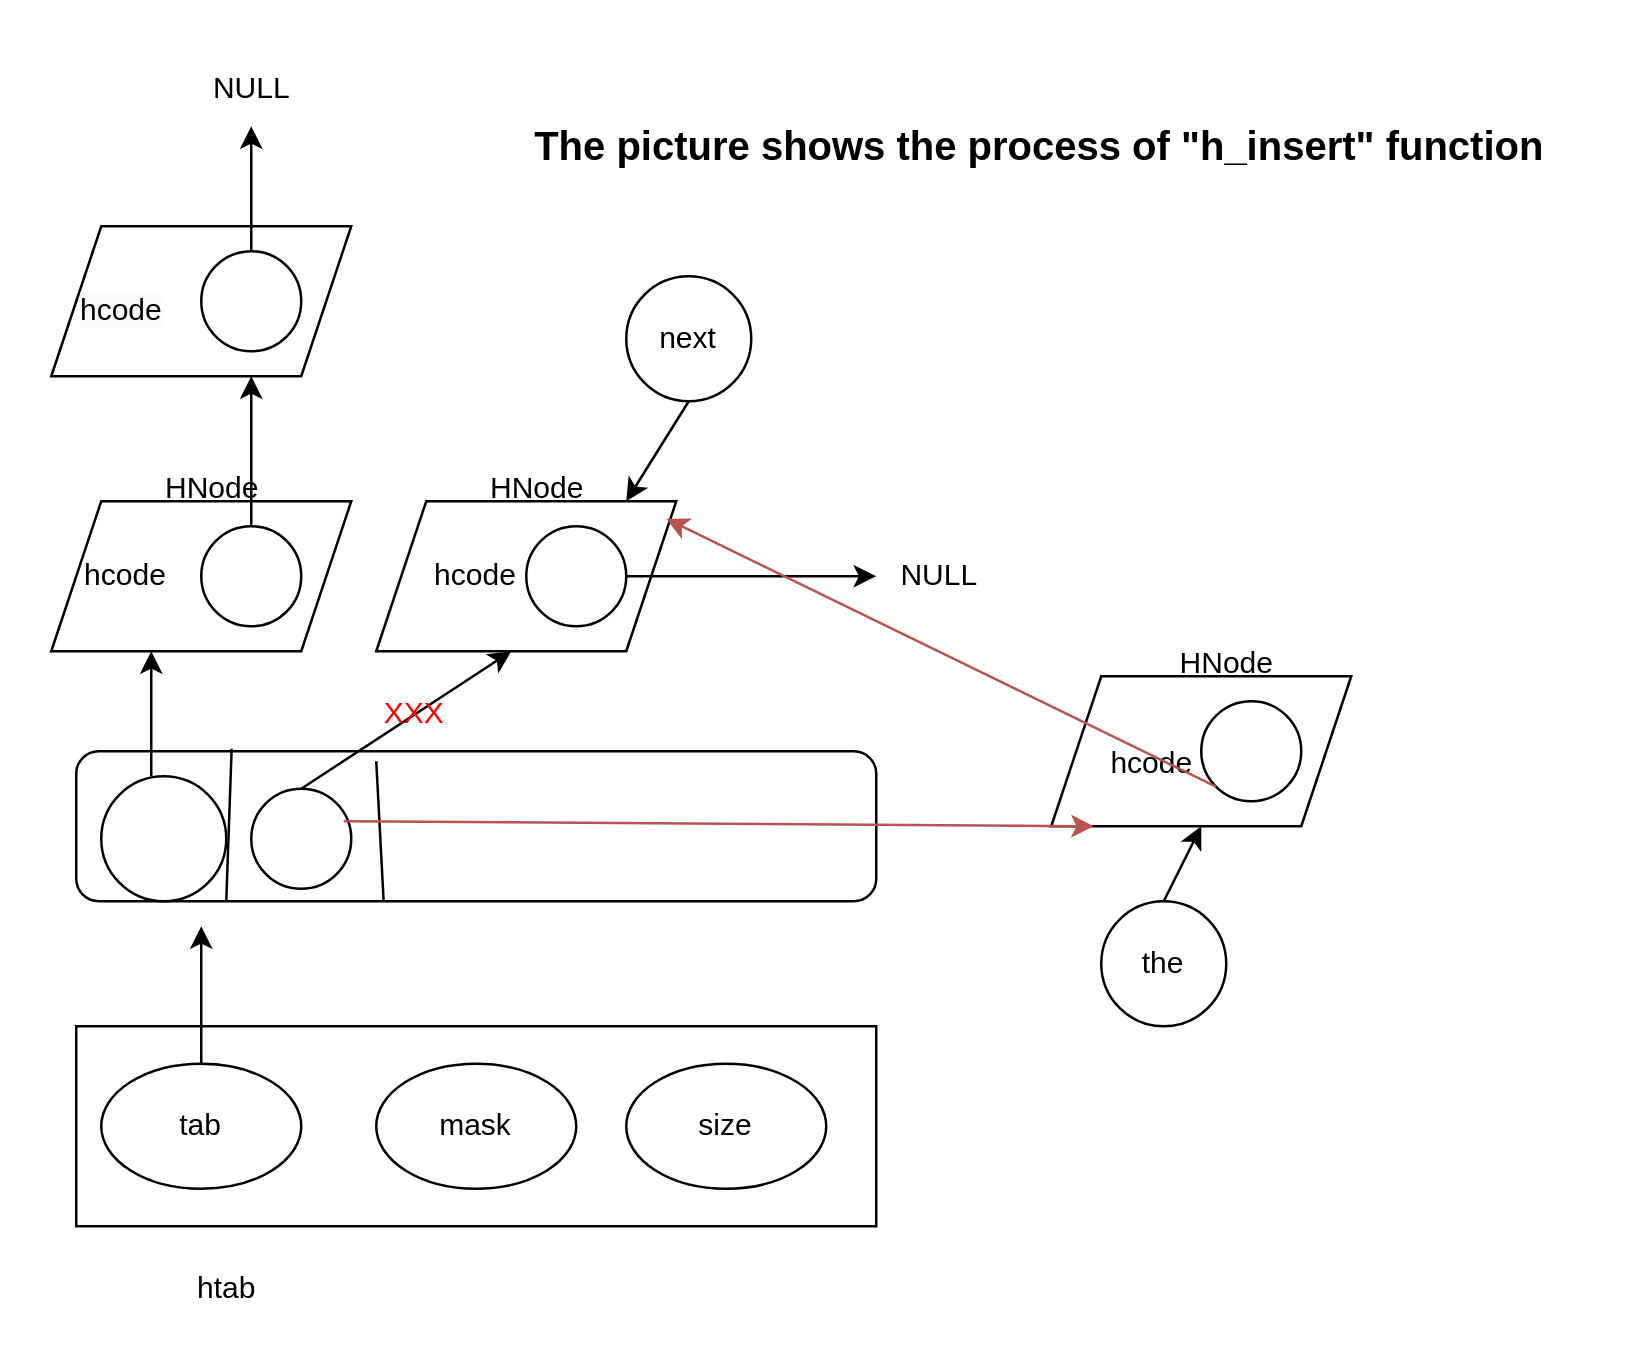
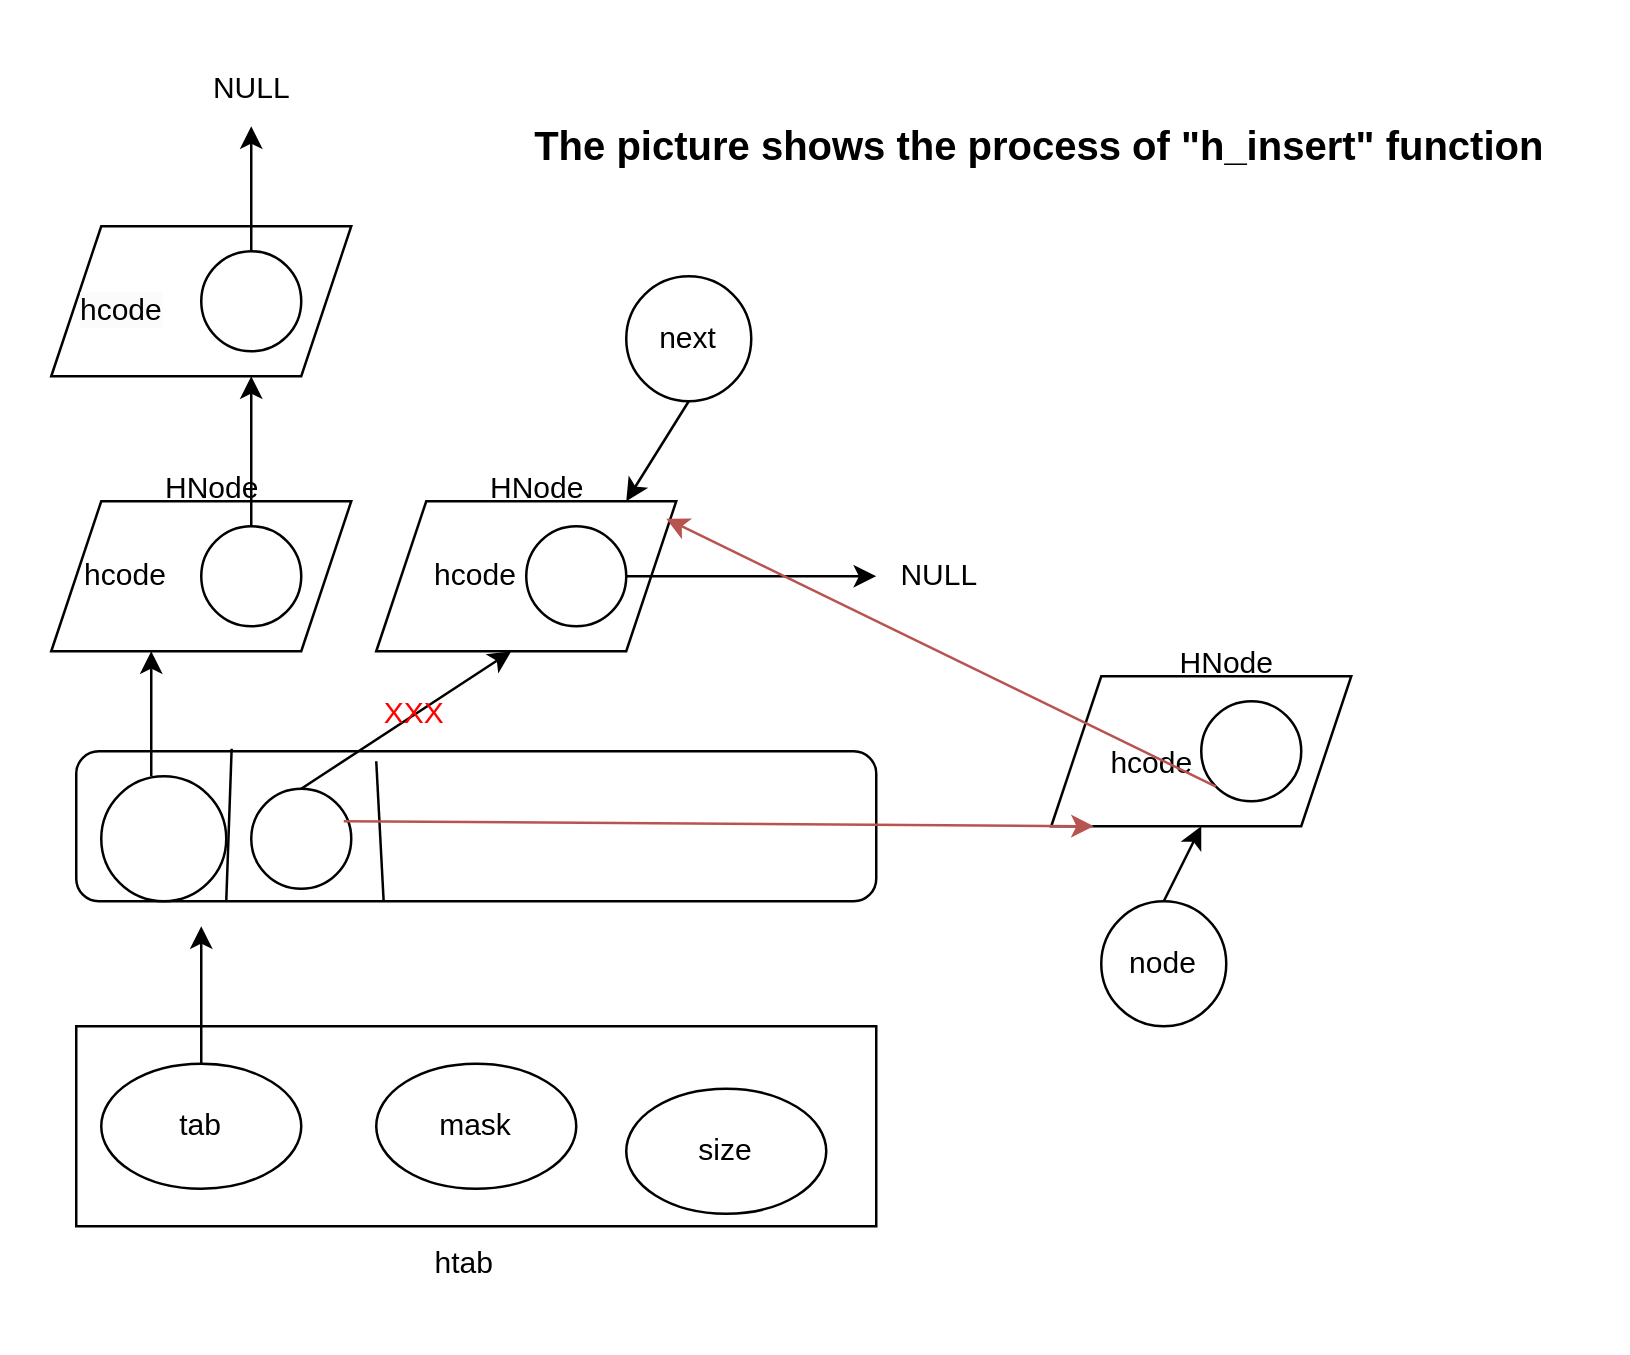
node "the": label "the" -> "node"
node "size": moved (726, 1126) -> (726, 1151)
node "htab": moved (226, 1289) -> (464, 1264)
